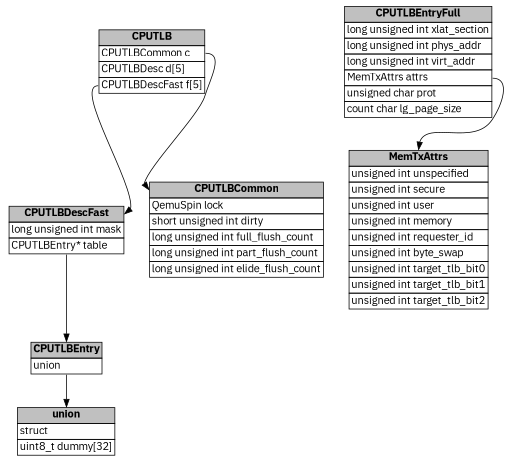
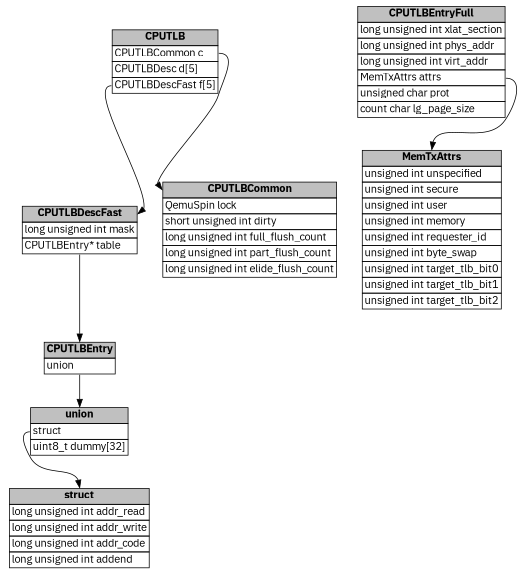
node "struct": added
